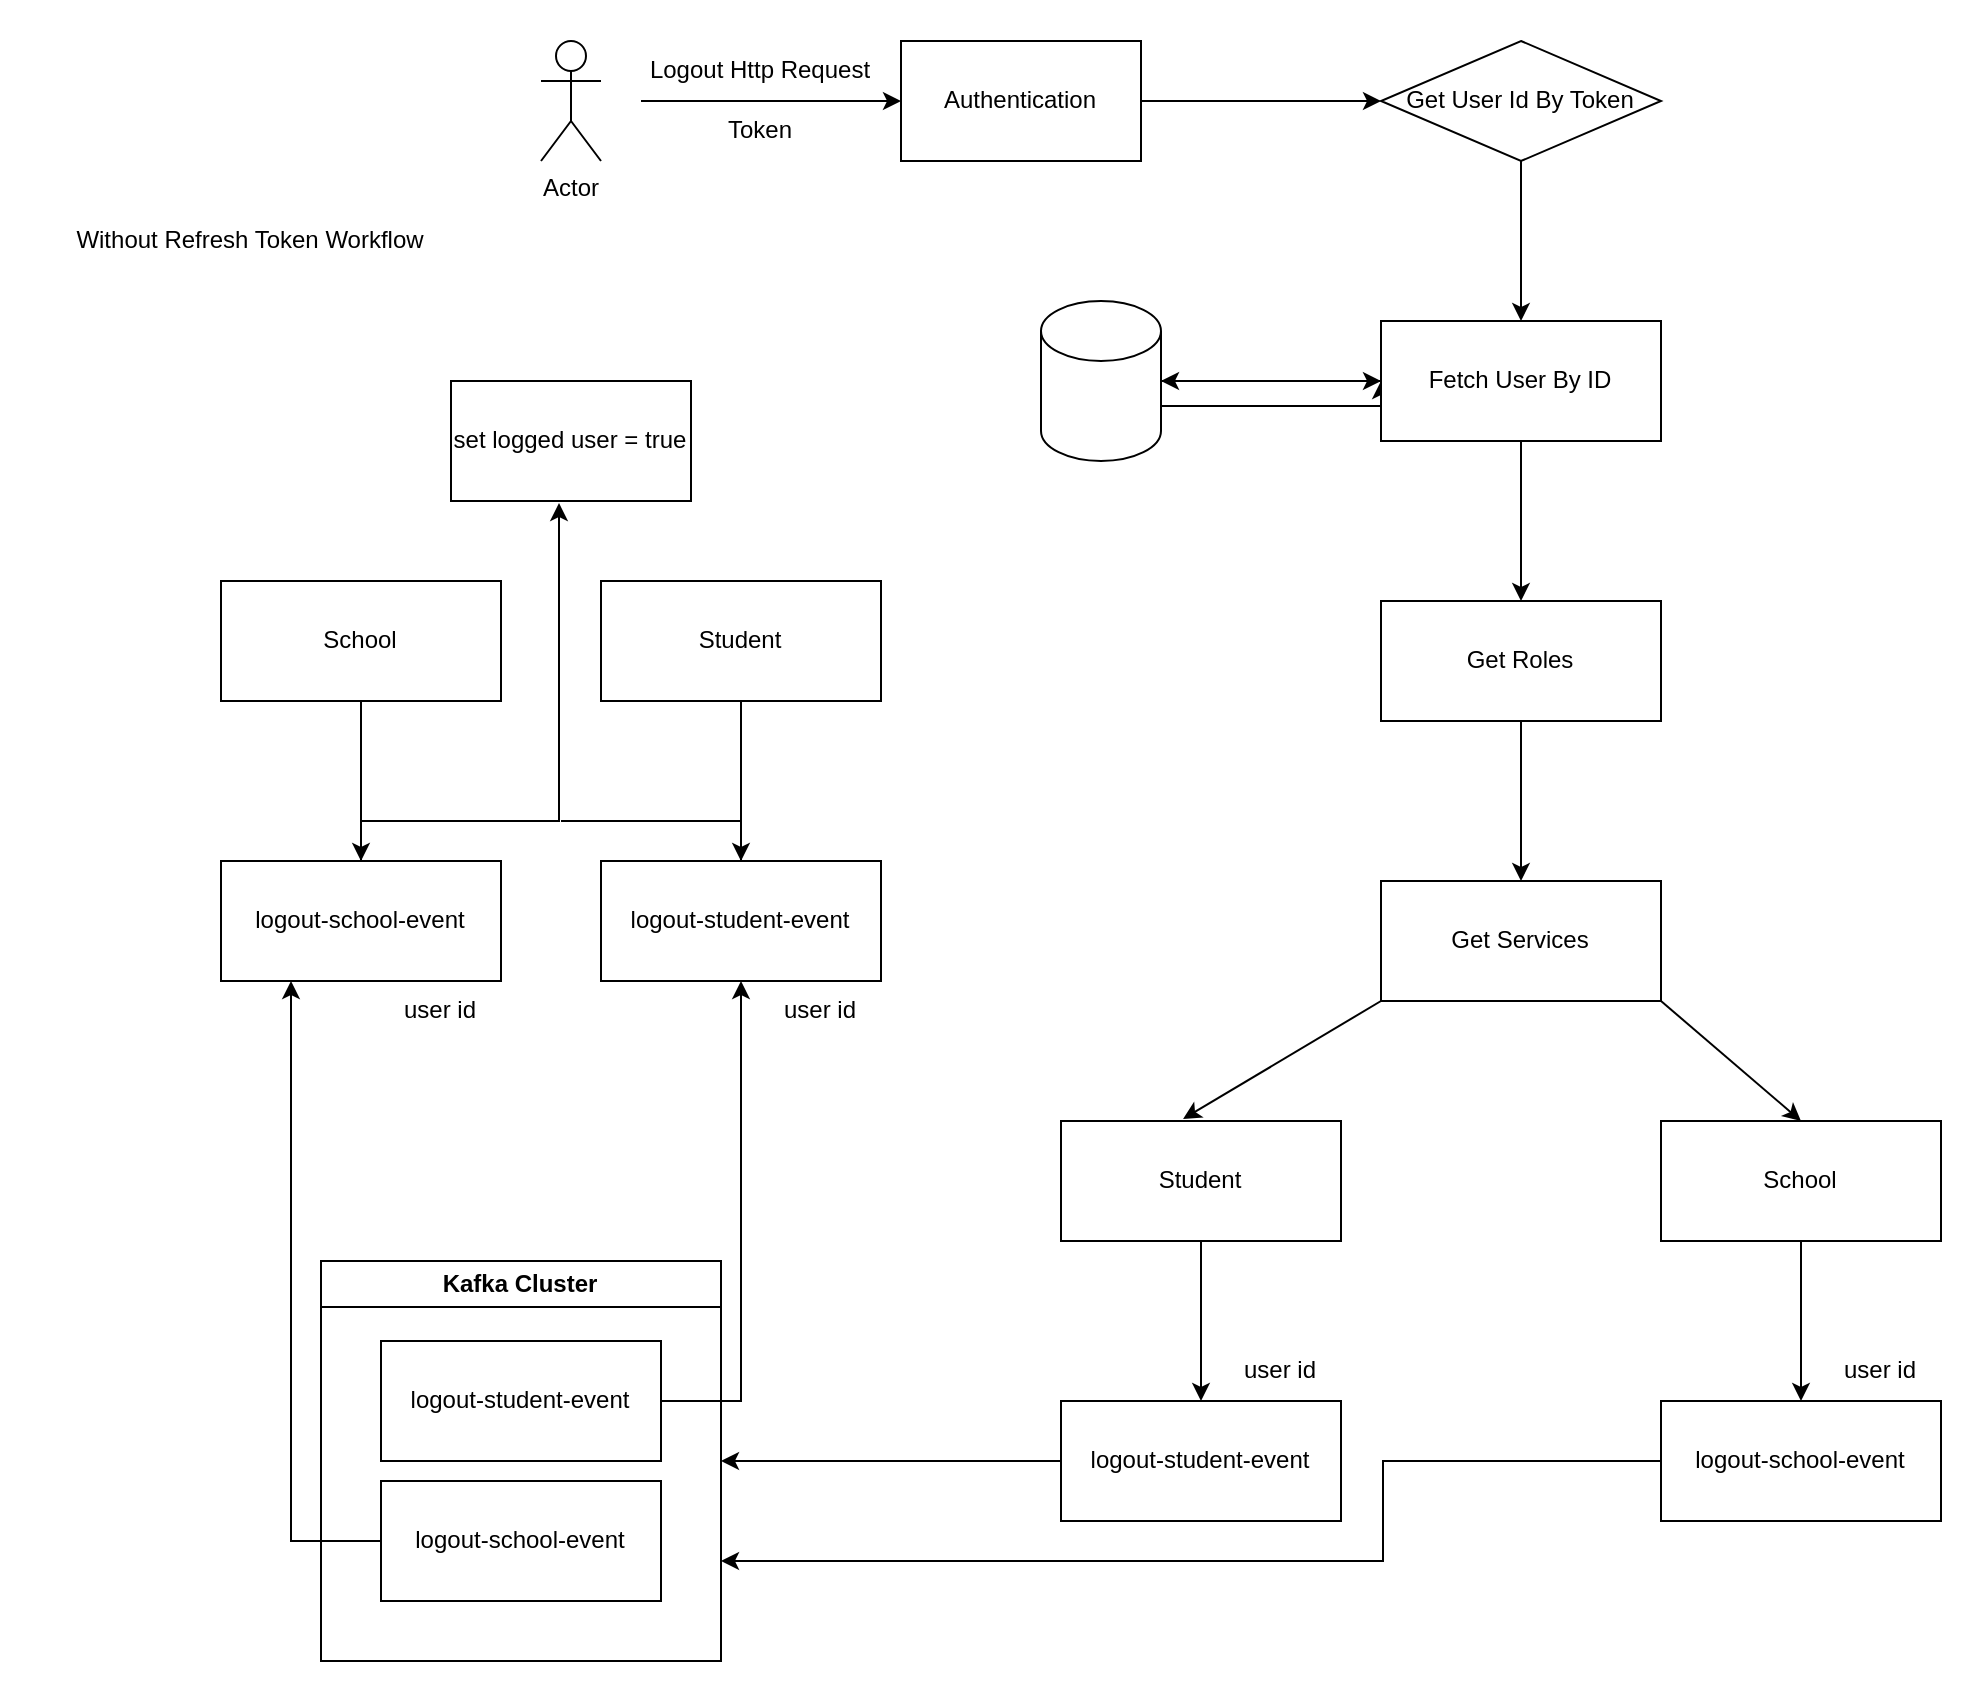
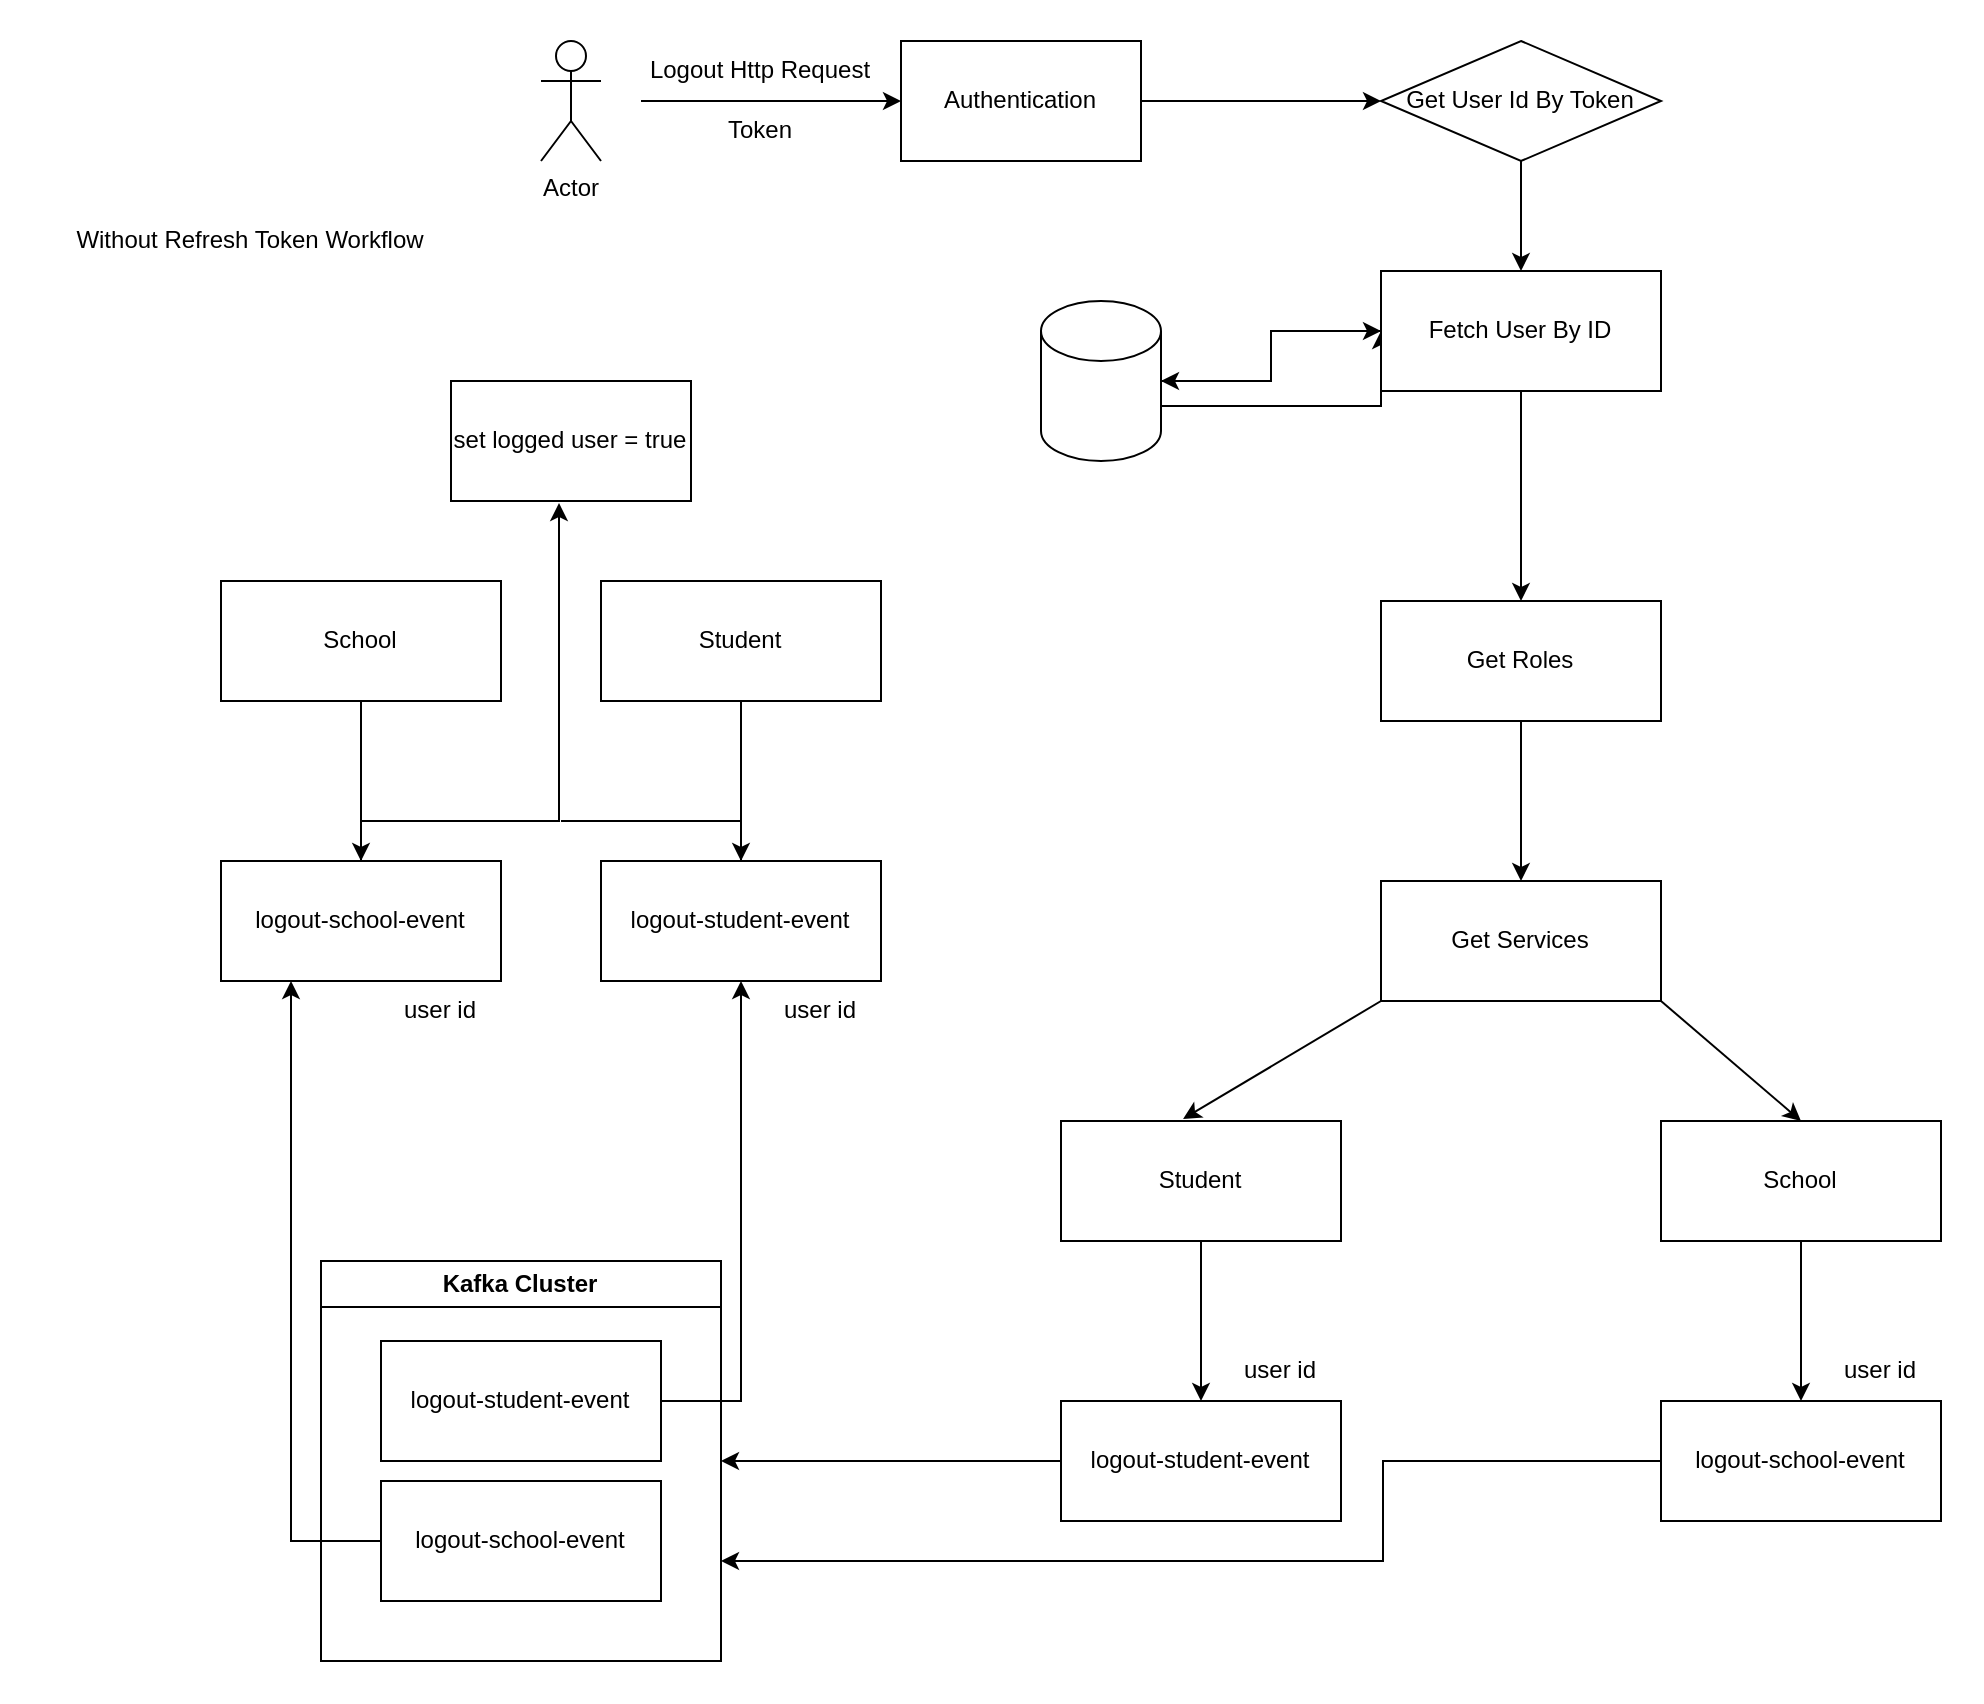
node "Fetch User By ID": moved (1521, 381) -> (1521, 331)
